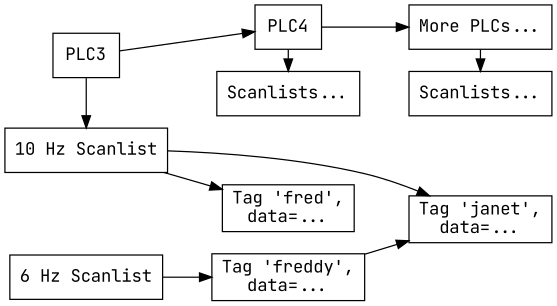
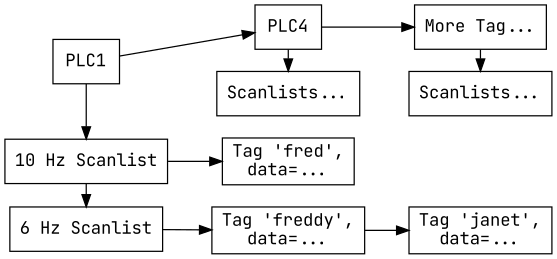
node "More PLCs...": label "More PLCs..." -> "More Tag..."
node "PLC3": label "PLC3" -> "PLC1"
edge "10 Hz Scanlist" -> "Tag 'janet', data=...": now "10 Hz Scanlist" -> "6 Hz Scanlist"
